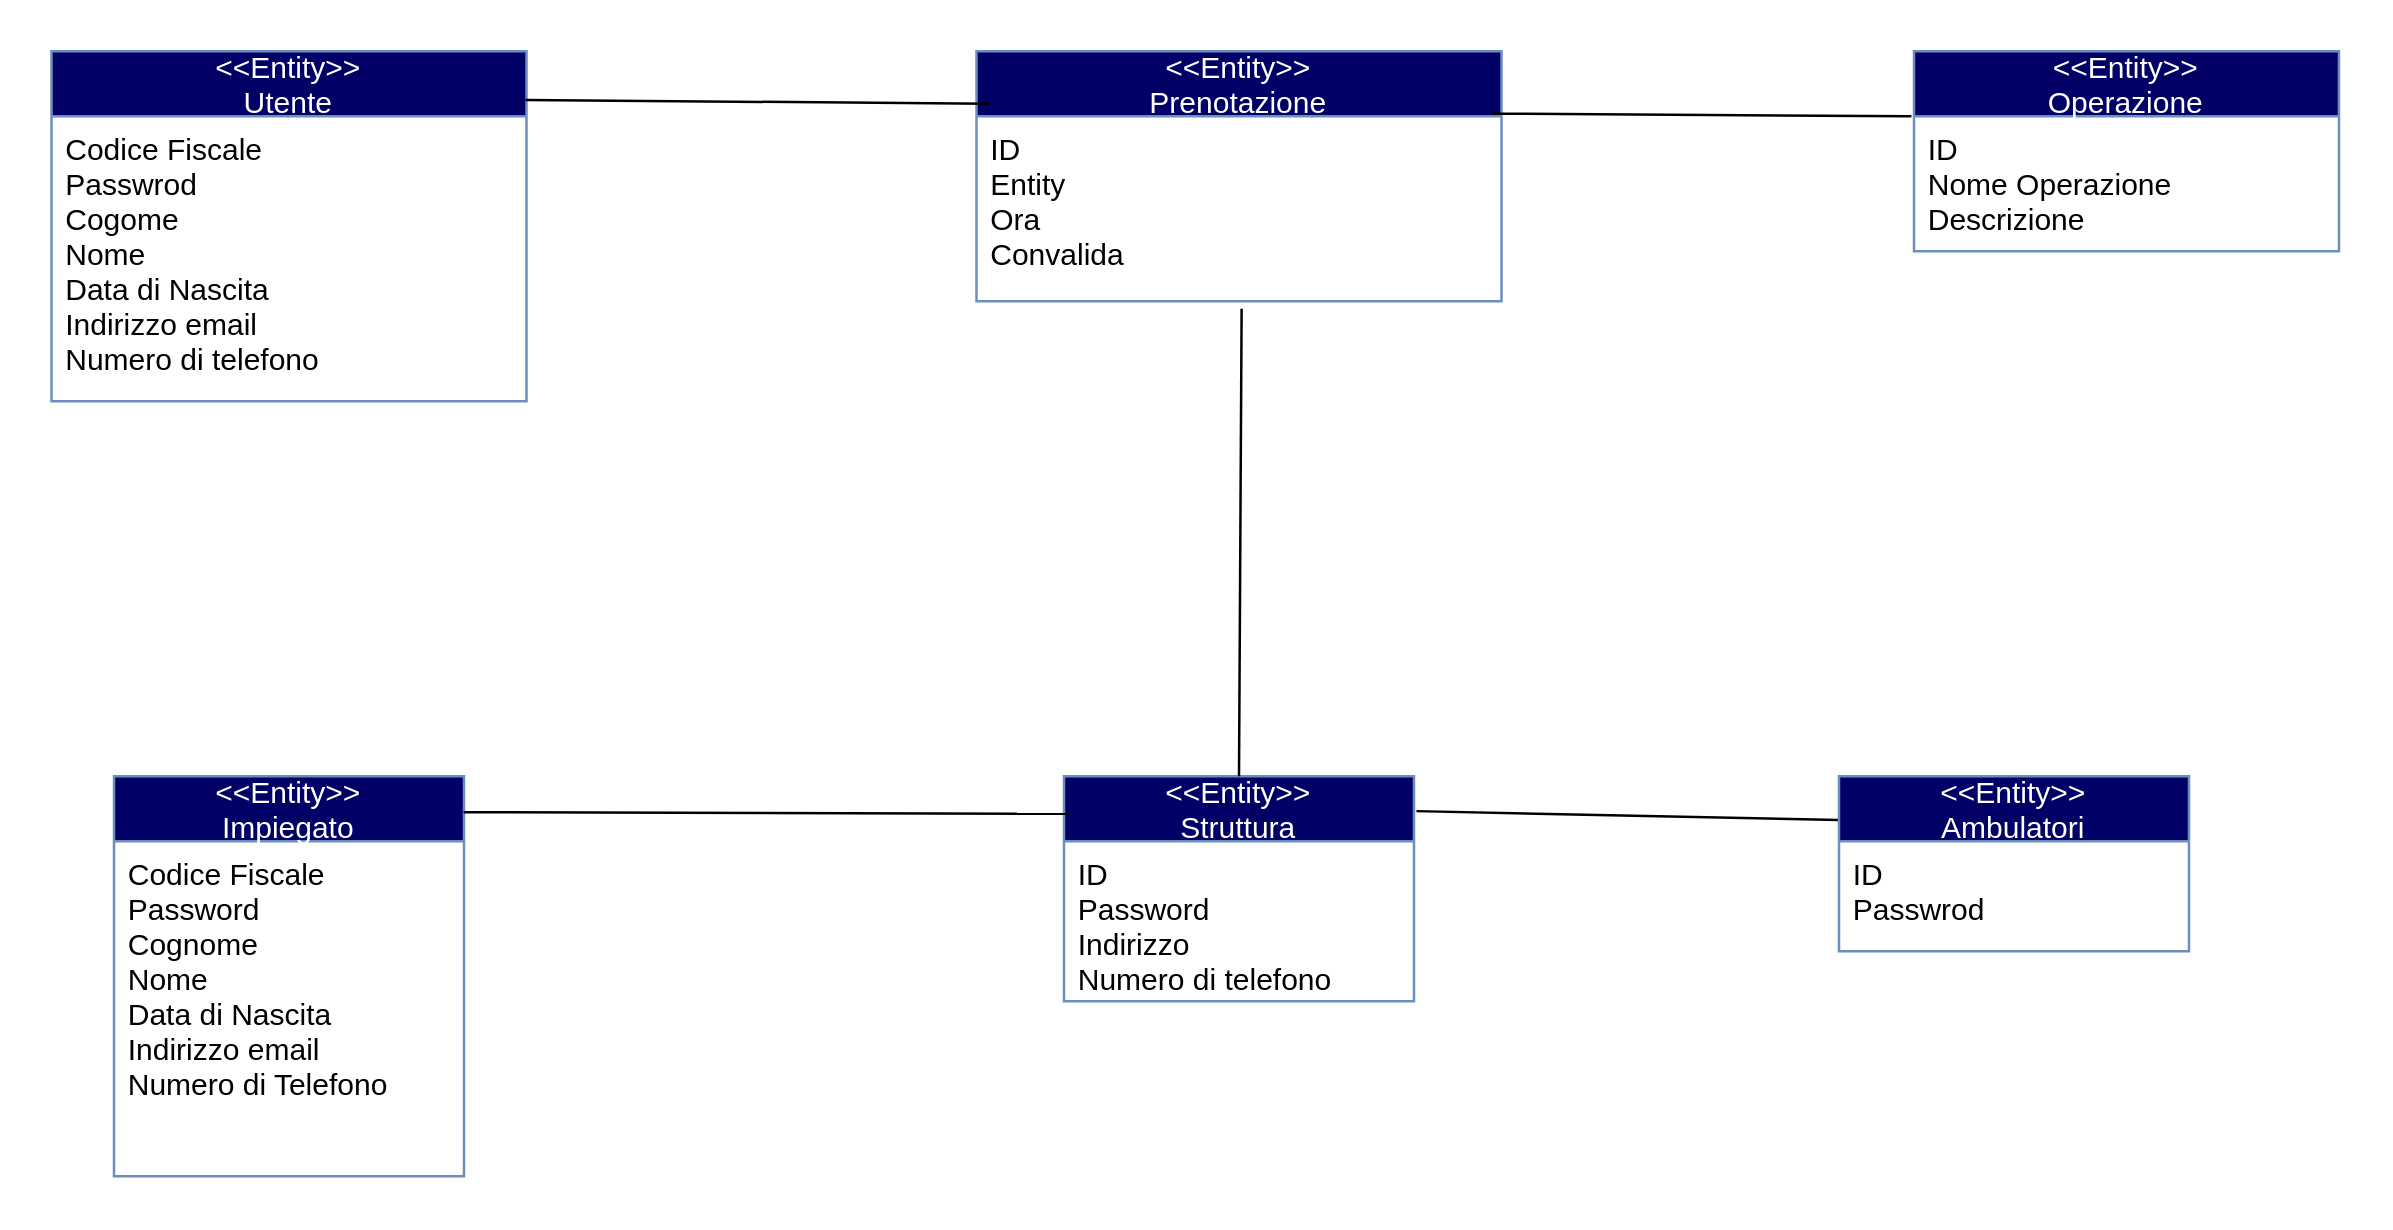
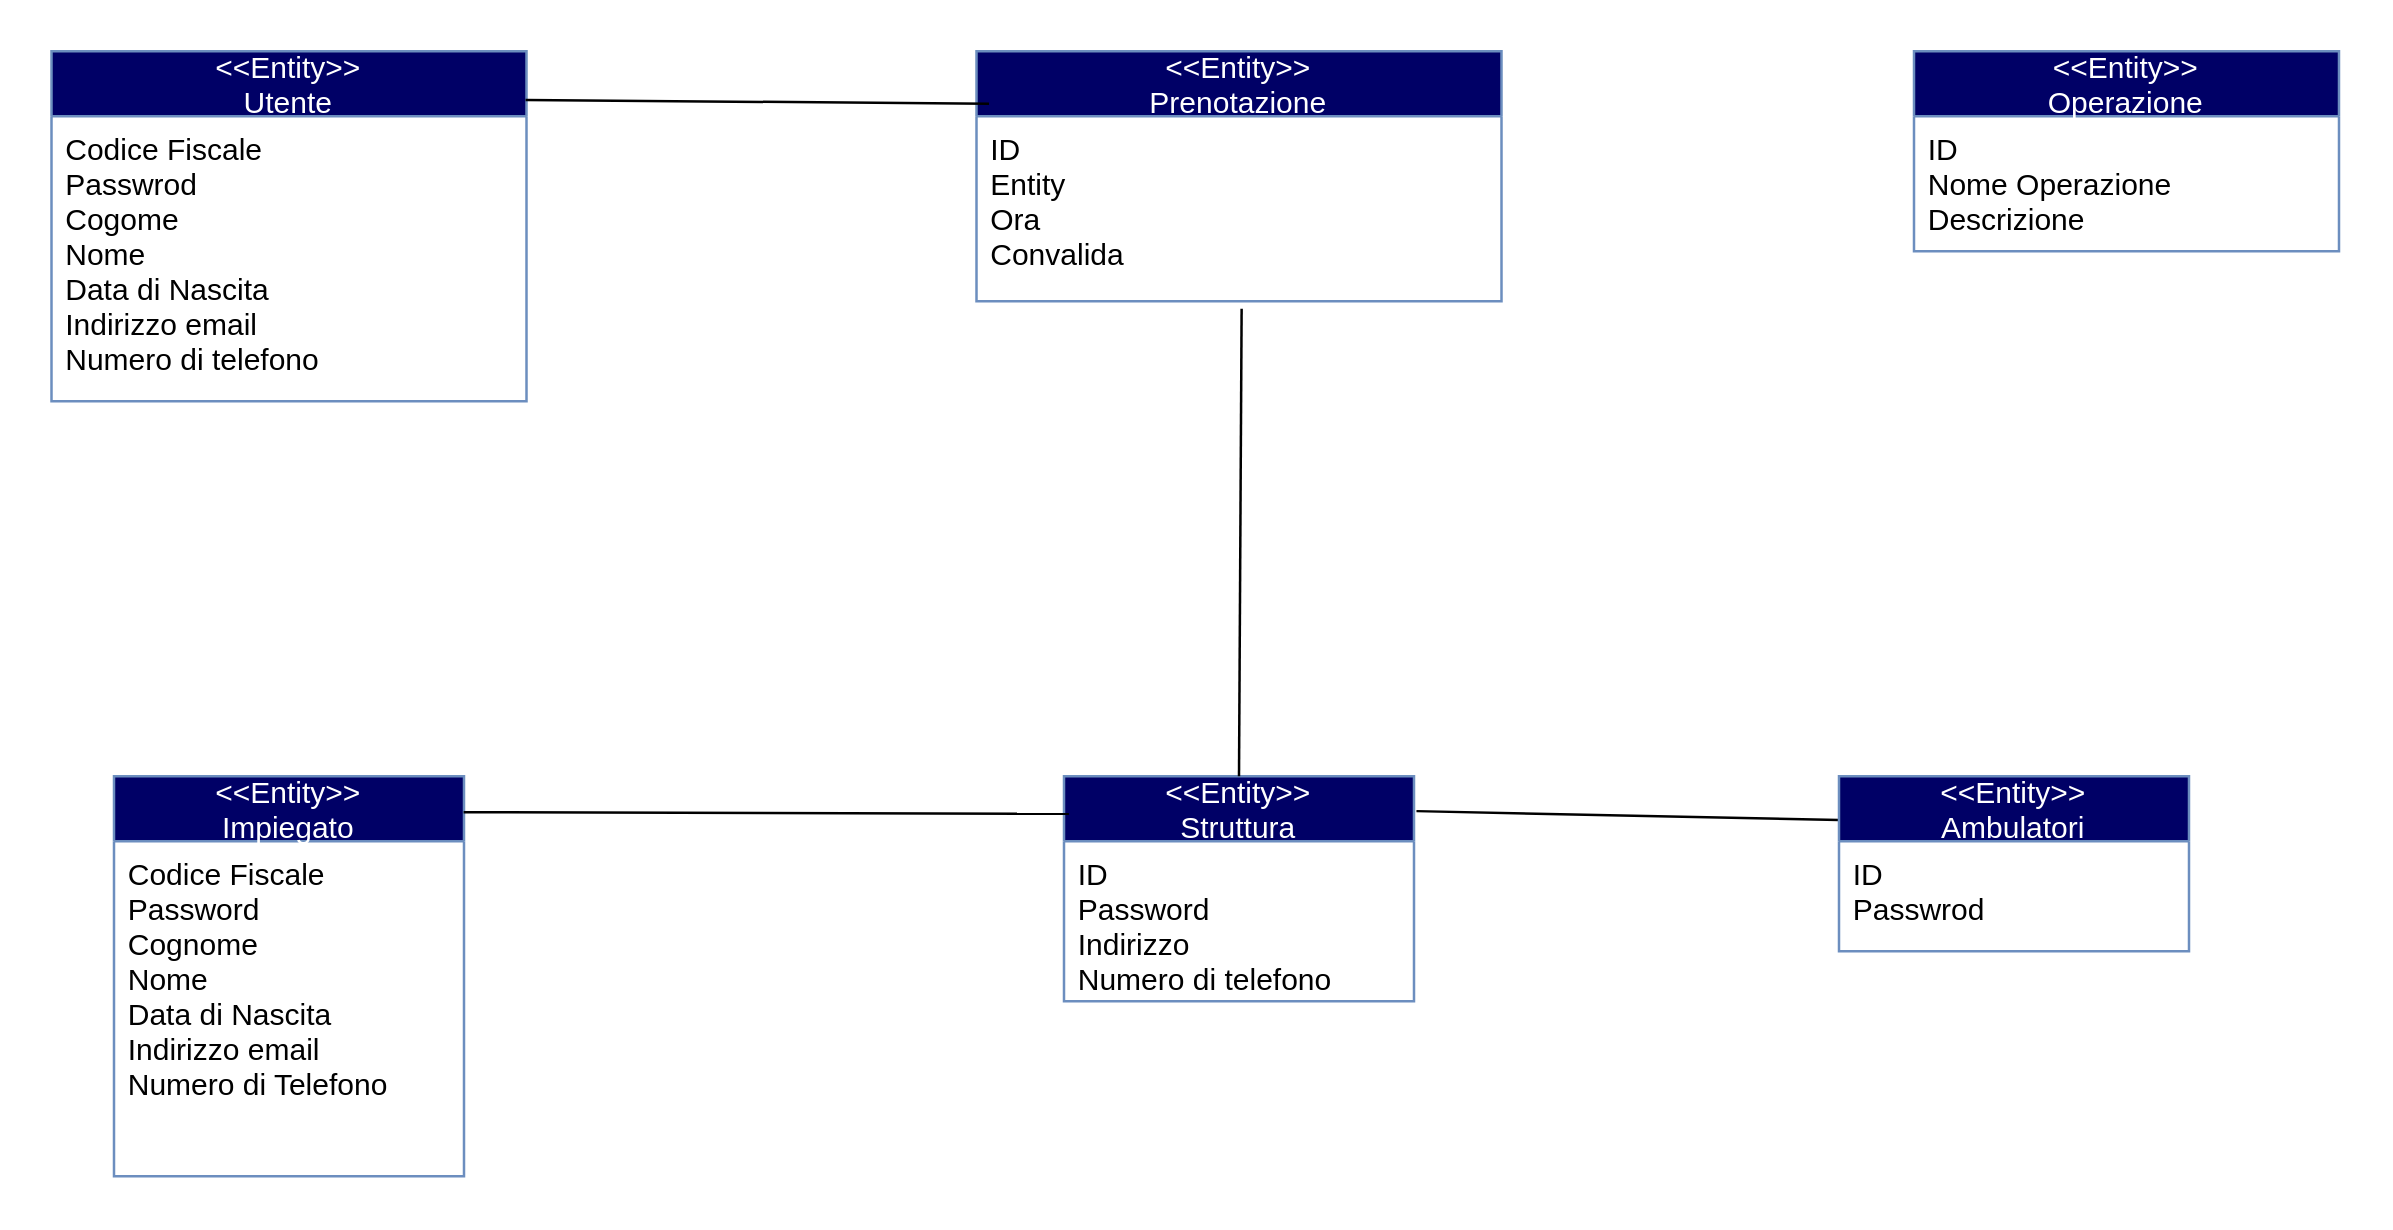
edge "ID Nome Operazione Descrizione" -- "ID Entity Ora Convalida": removed
